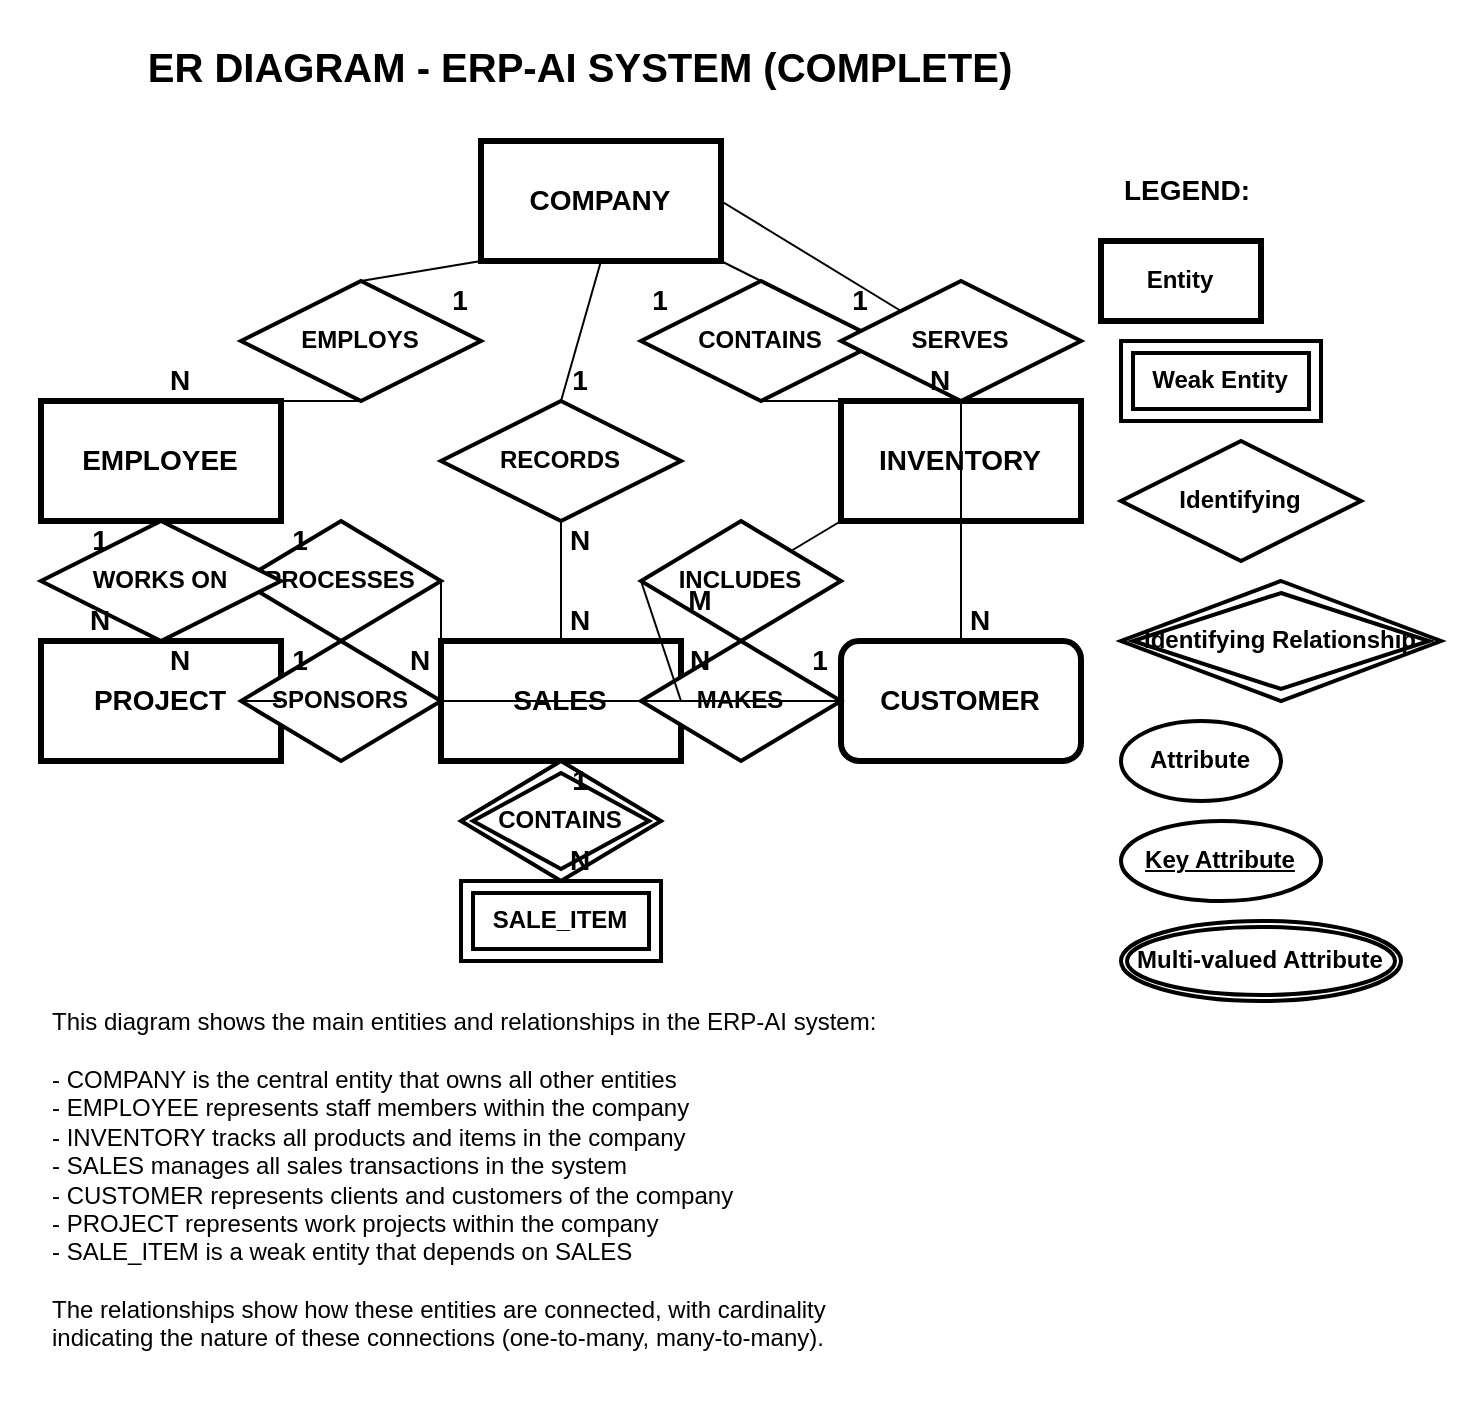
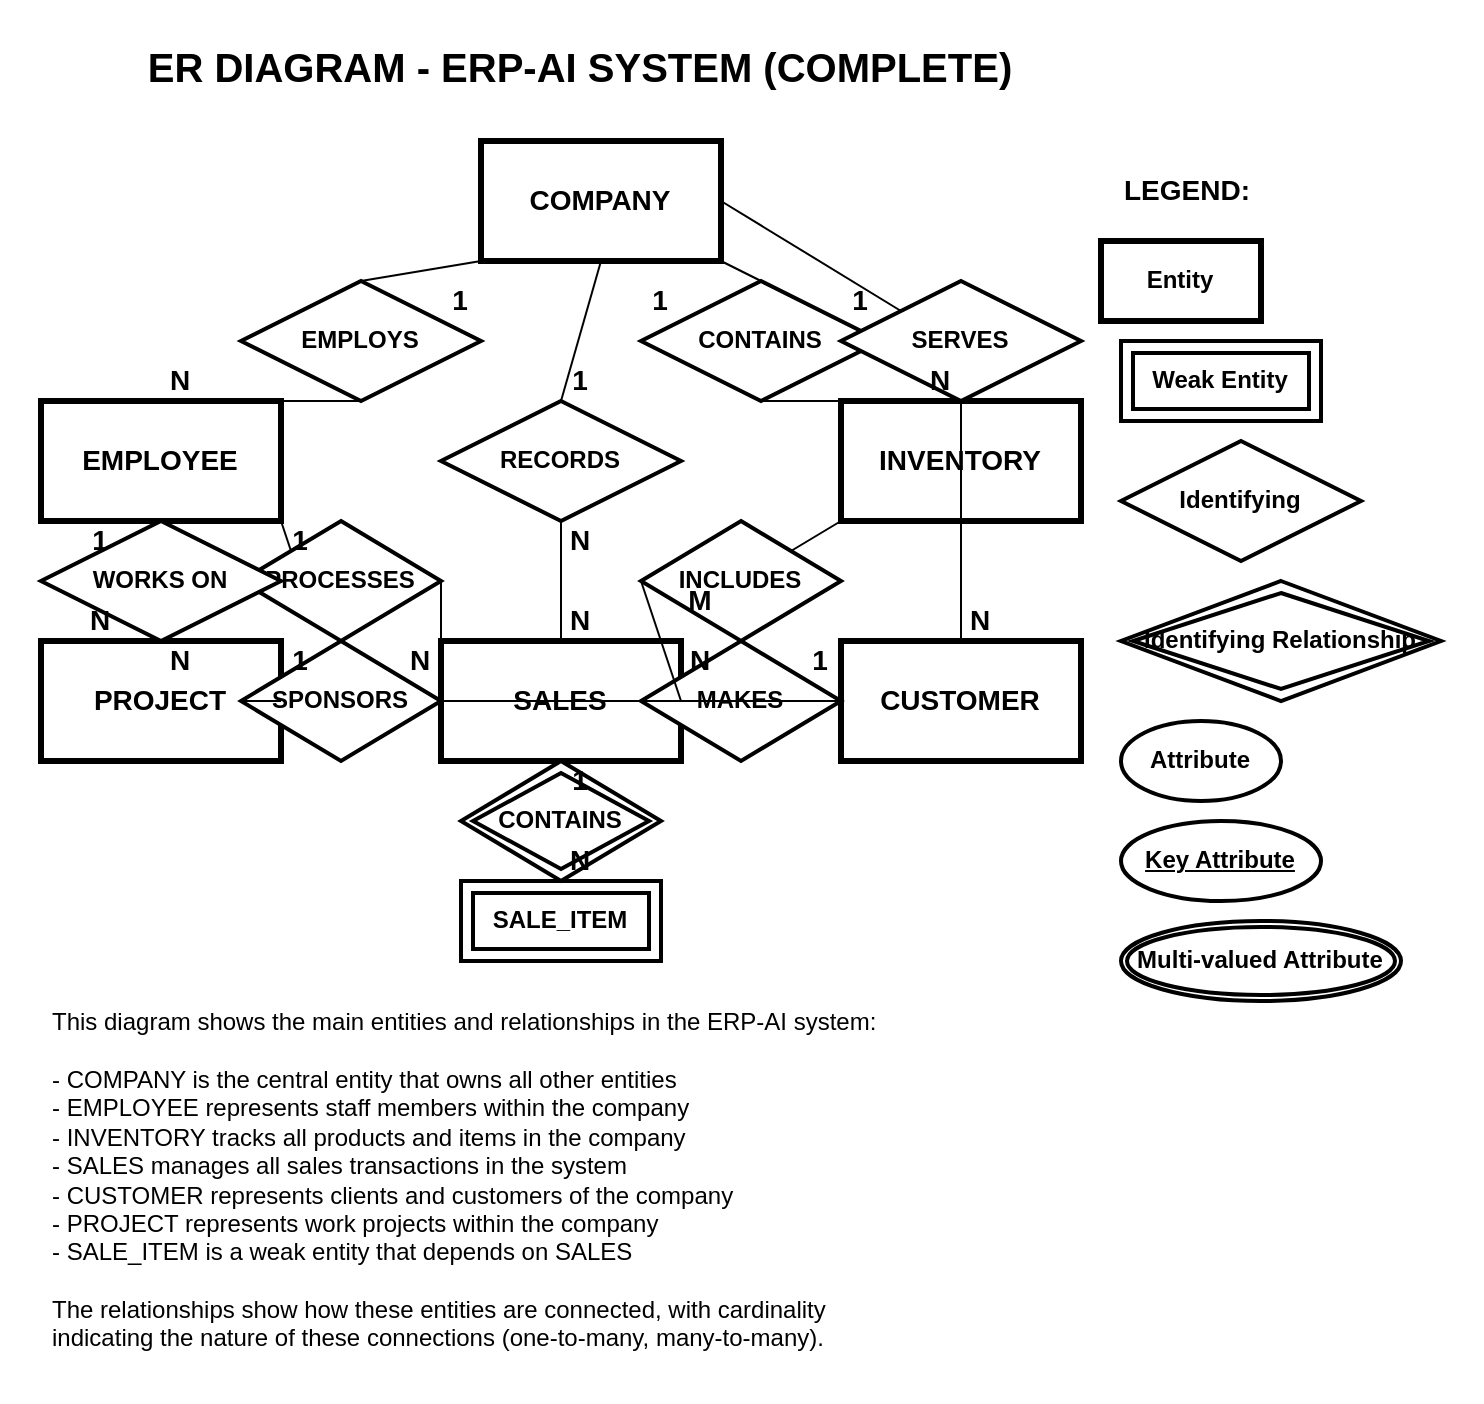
edge "EMPLOYEE" -- "PROCESSES": added
node "CUSTOMER": shape rounded rectangle -> rectangle
